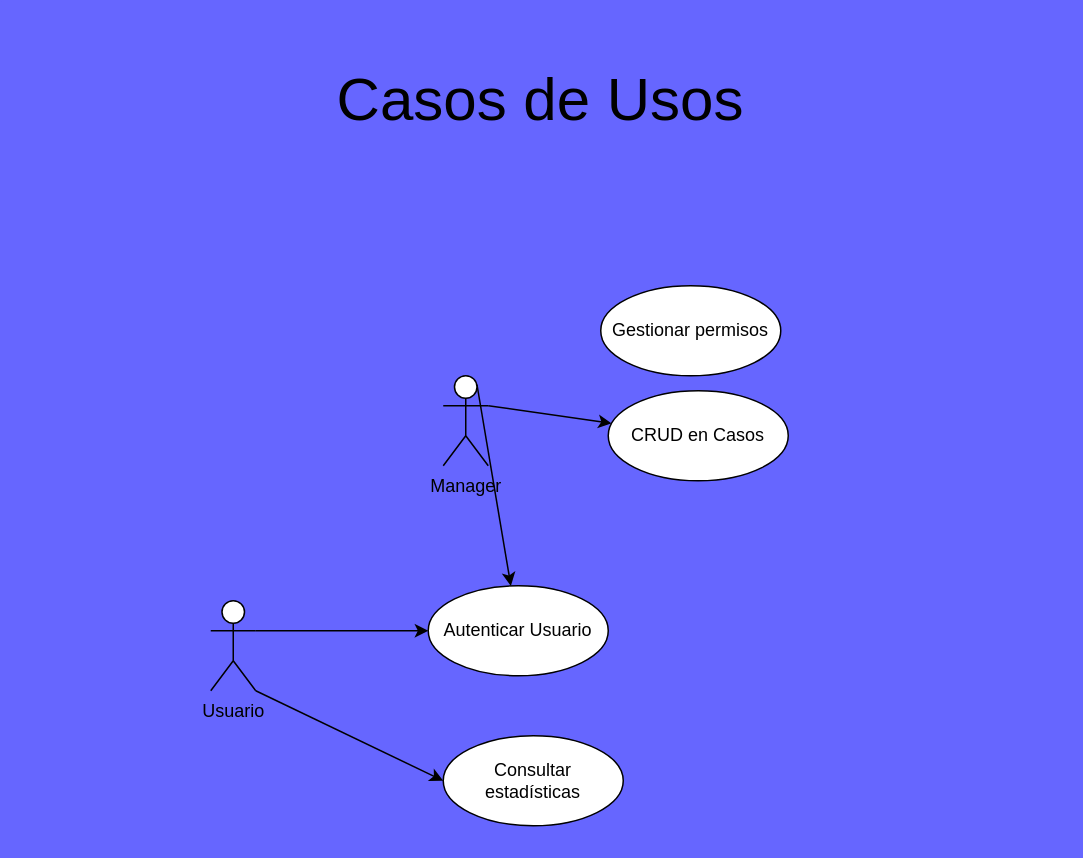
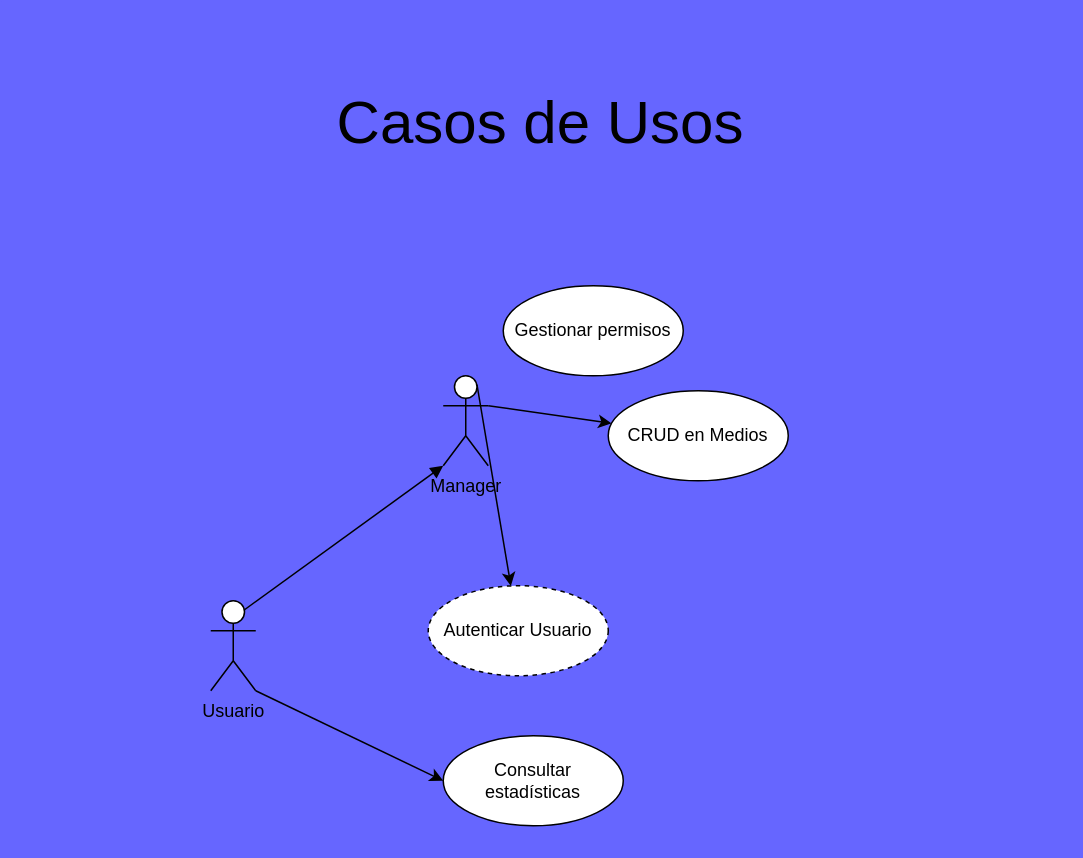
node "Casos de Usos": moved (541, 98) -> (541, 121)
node "Gestionar permisos": moved (691, 331) -> (593, 331)
node "CRUD en Casos": label "CRUD en Casos" -> "CRUD en Medios"
edge "Usuario" -> "Manager": added
edge "Usuario" -> "Autenticar Usuario": removed
node "Autenticar Usuario": style solid -> dashed
